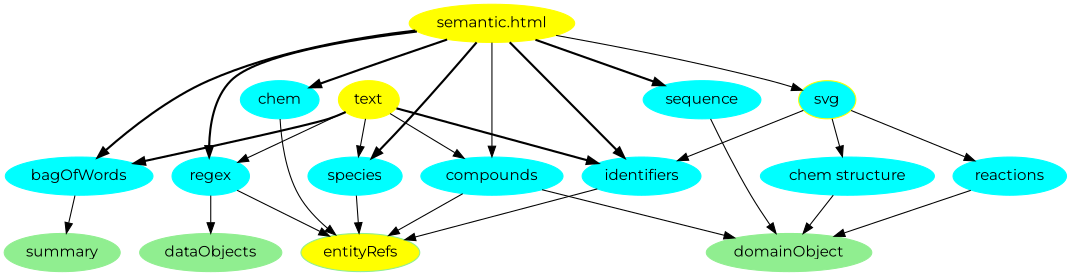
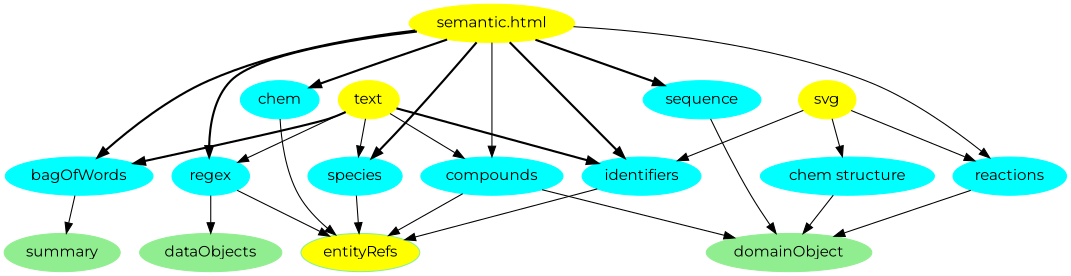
edge "semantic.html" -> "svg": now "semantic.html" -> "reactions"
node "svg": fillcolor cyan -> yellow
